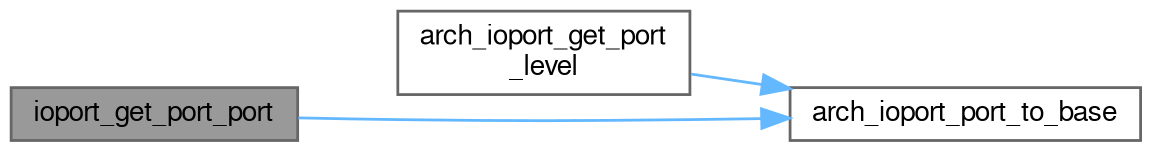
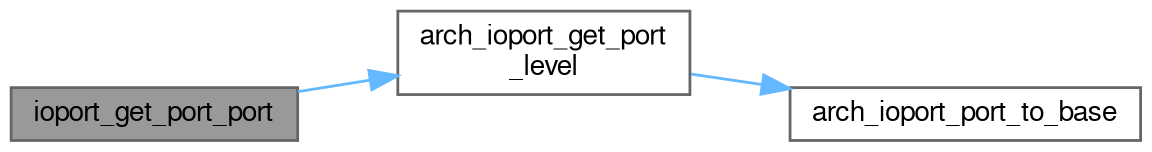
edge "ioport_get_port_port" -> "arch_ioport_port_to_base": now "ioport_get_port_port" -> "arch_ioport_get_port _level"
